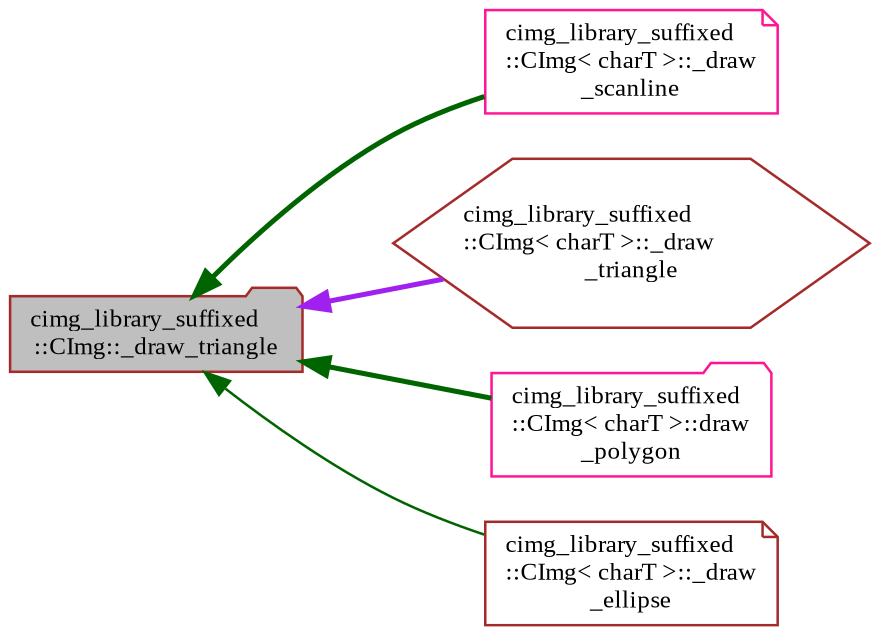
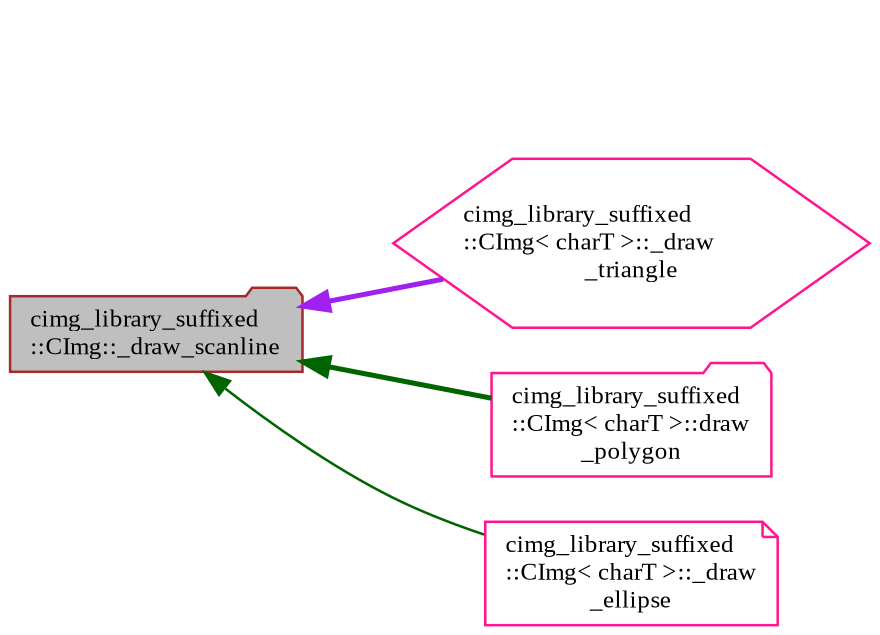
node "cimg_library_suffixed ::CImg< charT >::_draw _scanline": removed
node "cimg_library_suffixed ::CImg< charT >::_draw _triangle": color brown -> deeppink
node "cimg_library_suffixed ::CImg::_draw_triangle": label "cimg_library_suffixed ::CImg::_draw_triangle" -> "cimg_library_suffixed ::CImg::_draw_scanline"
node "cimg_library_suffixed ::CImg< charT >::_draw _ellipse": color brown -> deeppink
